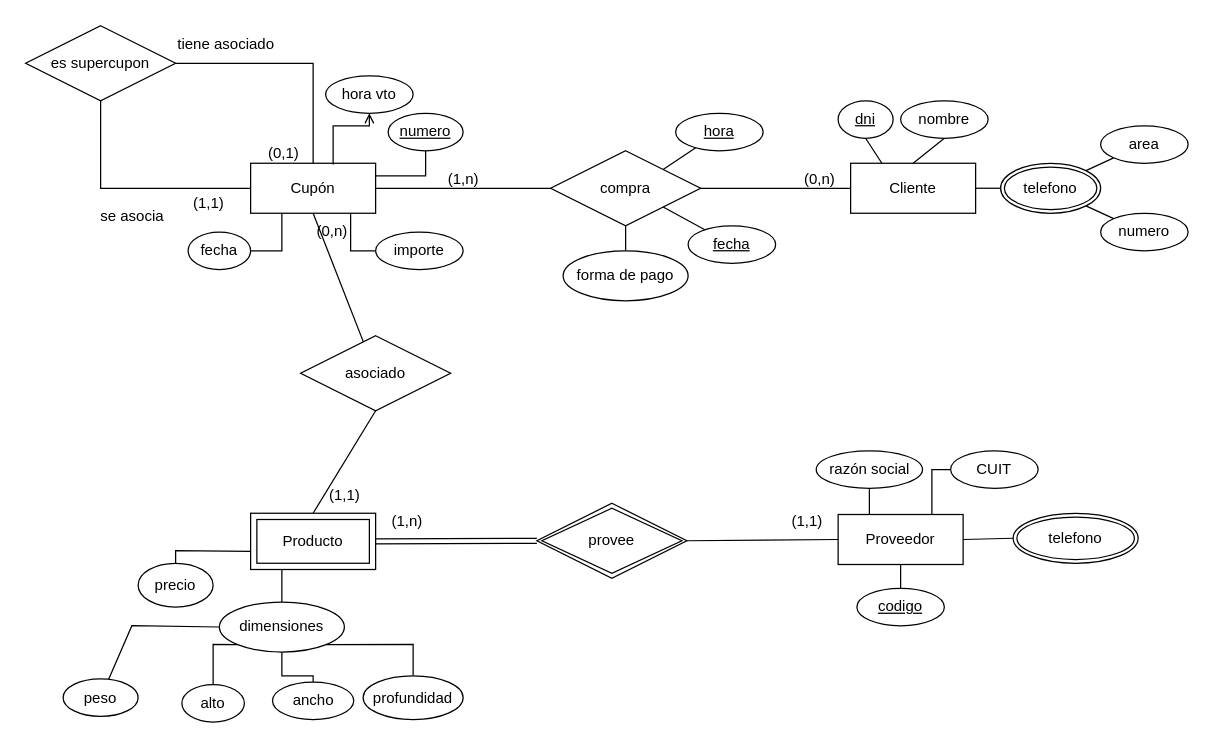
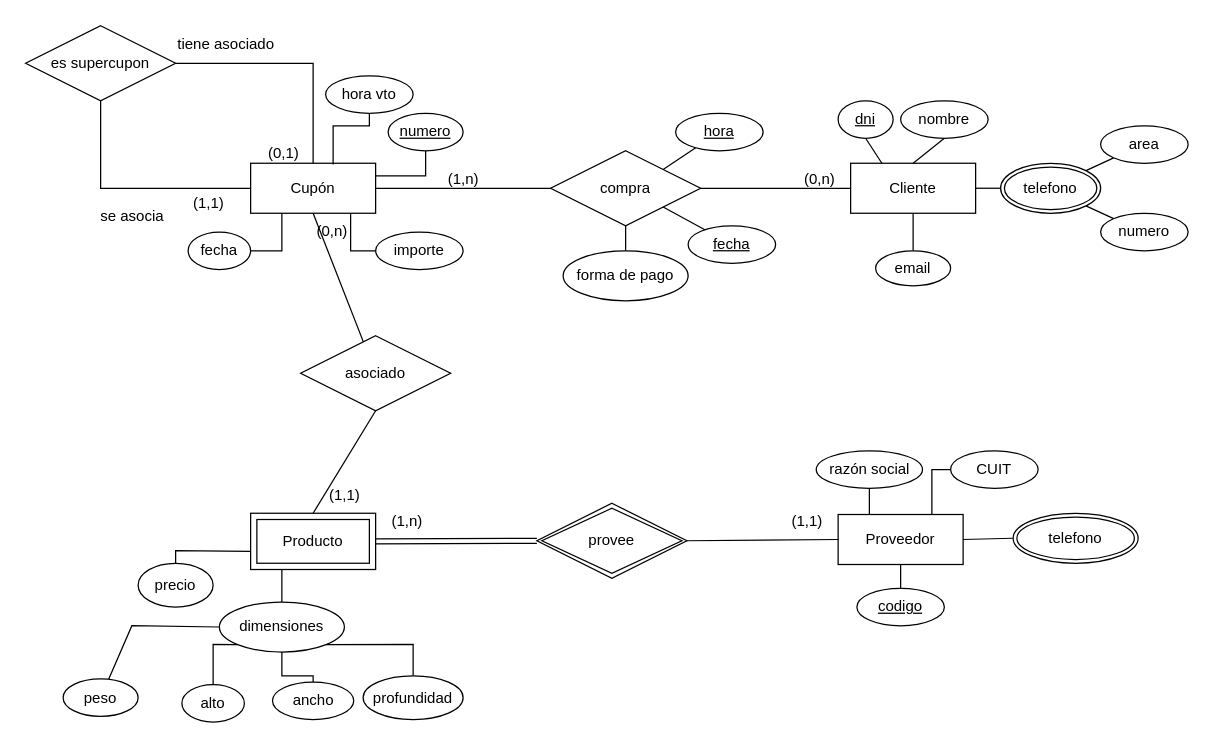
edge "Cupón" -> "hora vto": arrowhead open -> none
edge "Cliente" -- "email": added
node "email": added
